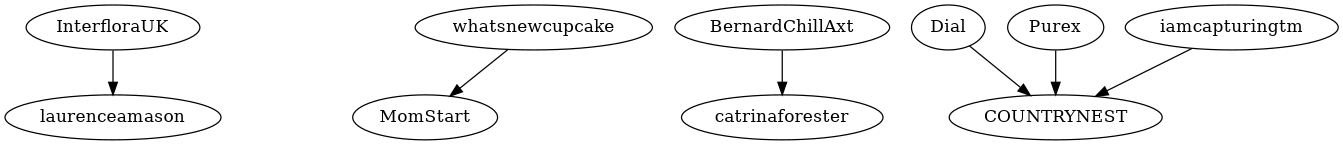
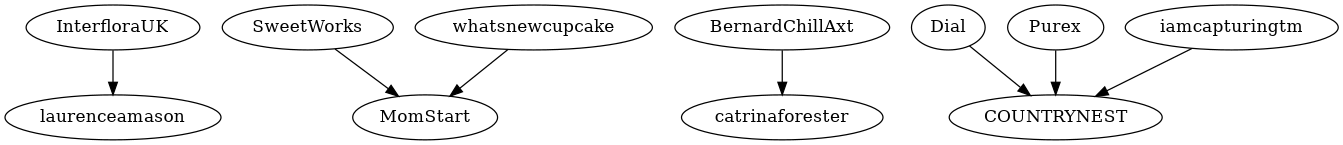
node "SweetWorks": added
